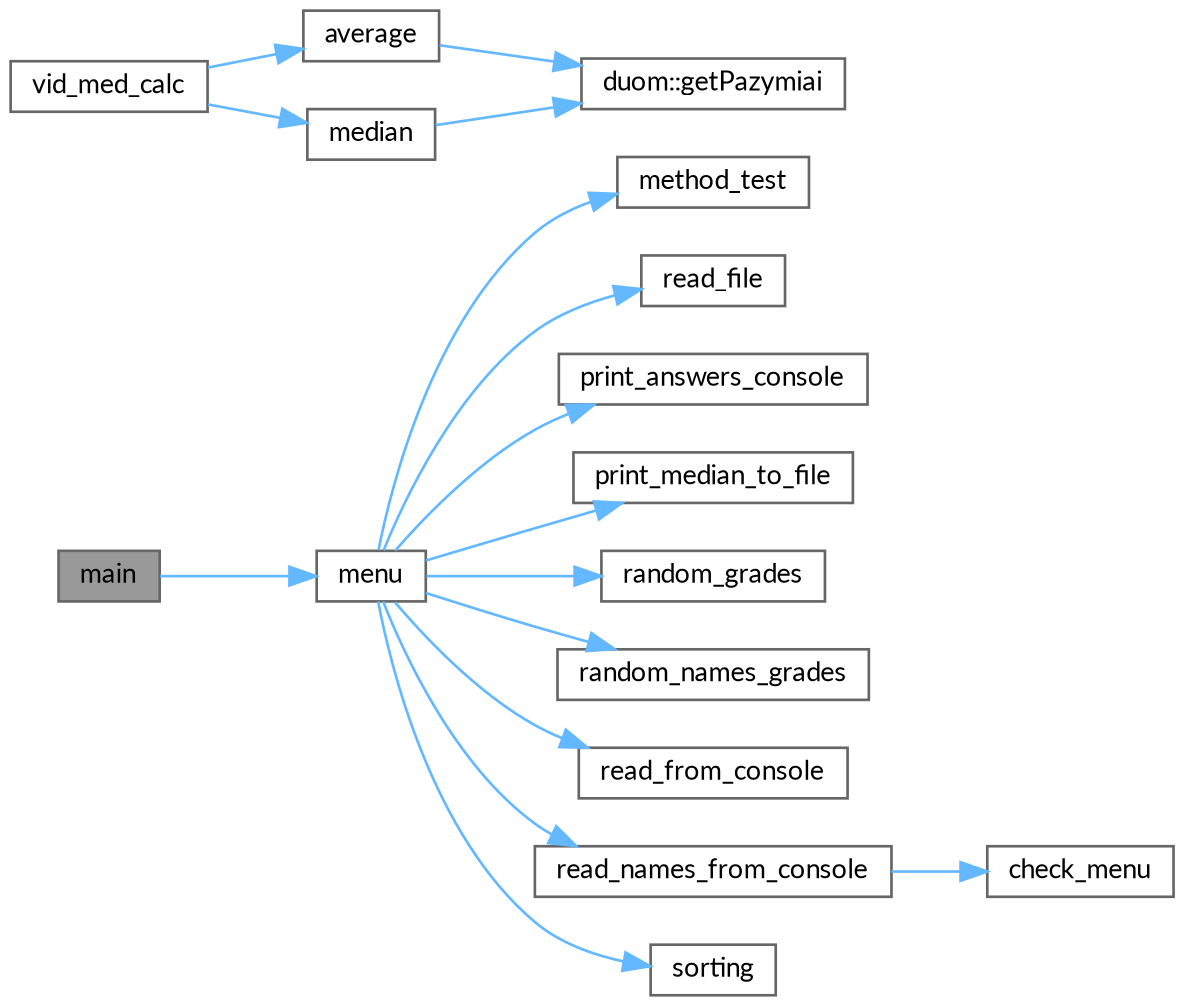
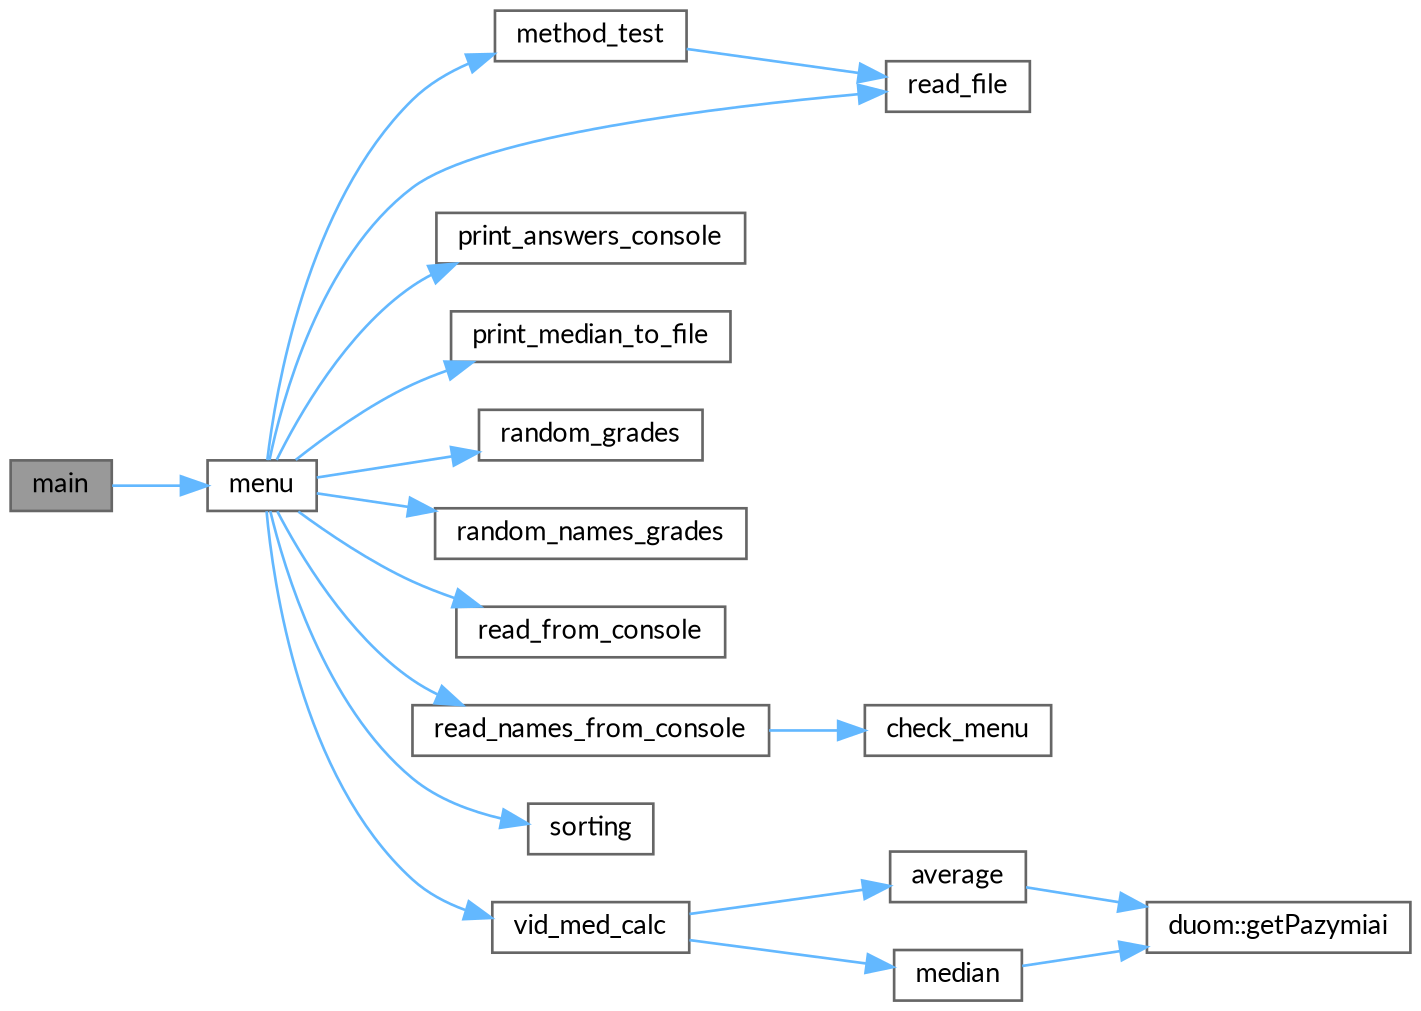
edge "method_test" -> "read_file": added
edge "menu" -> "vid_med_calc": added
